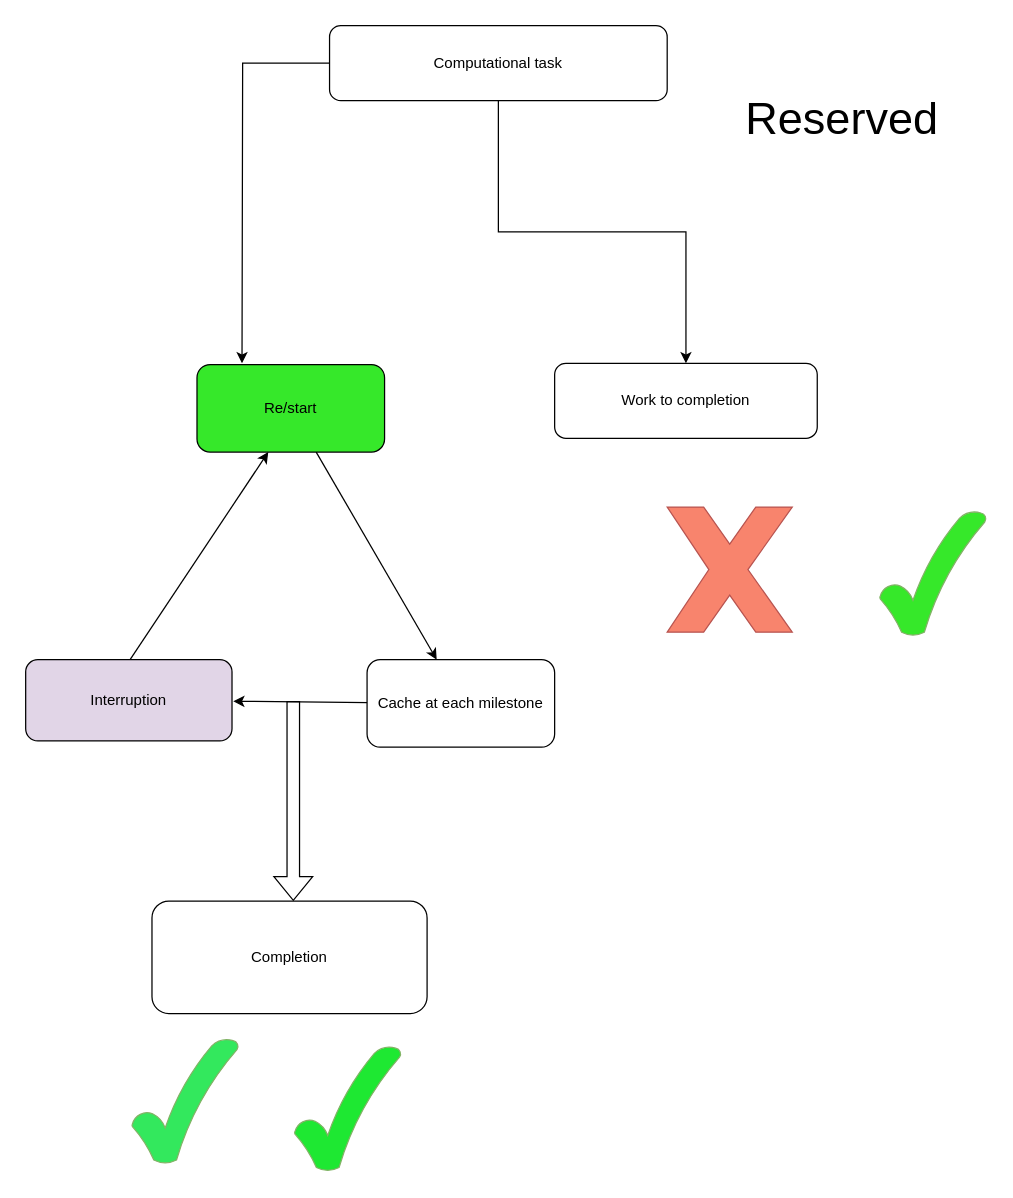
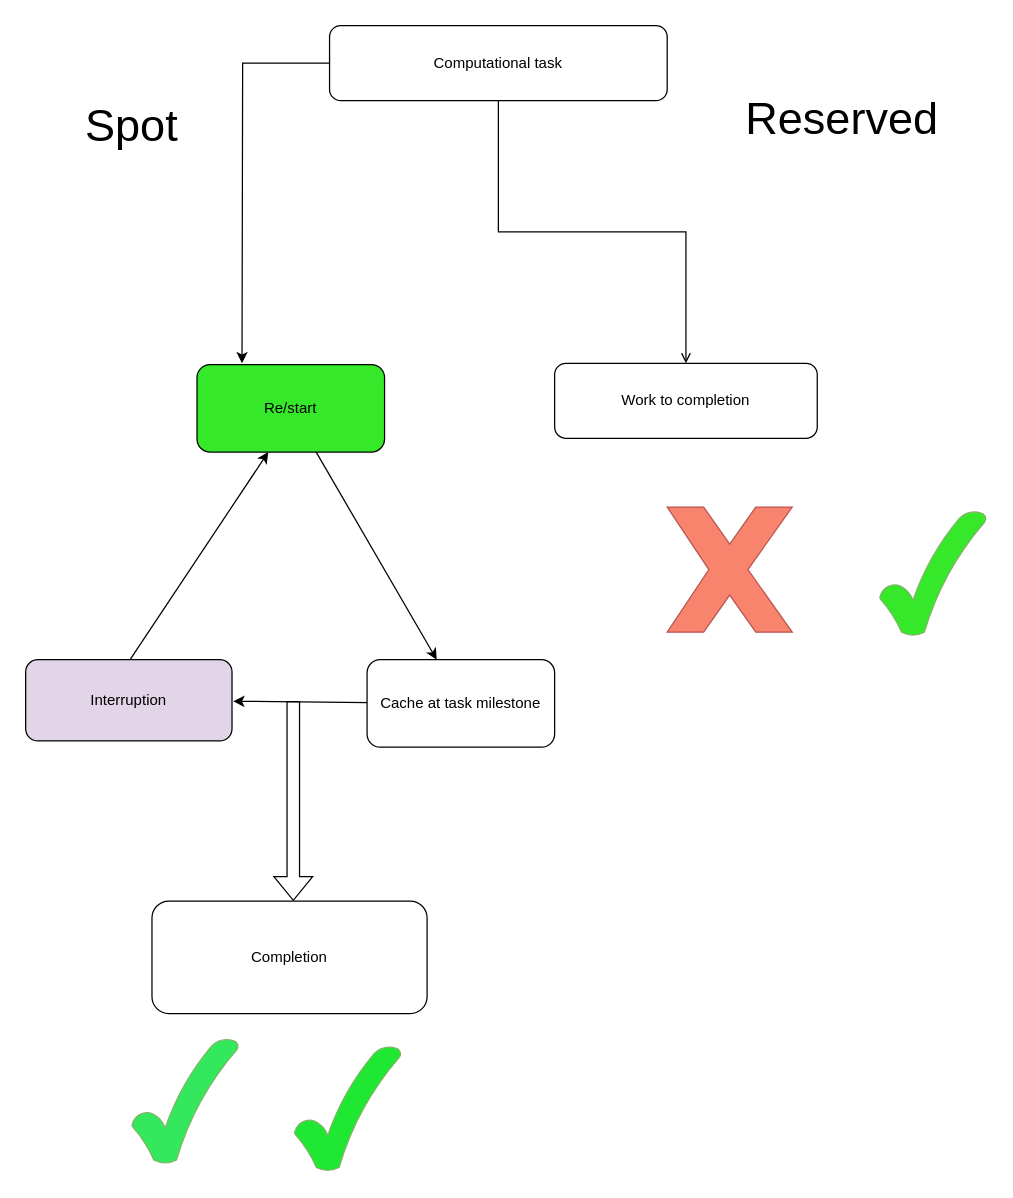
node "Spot": added
edge "Computational task" -> "Work to completion": arrowhead classic -> open
node "Cache at each milestone": label "Cache at each milestone" -> "Cache at task milestone"
